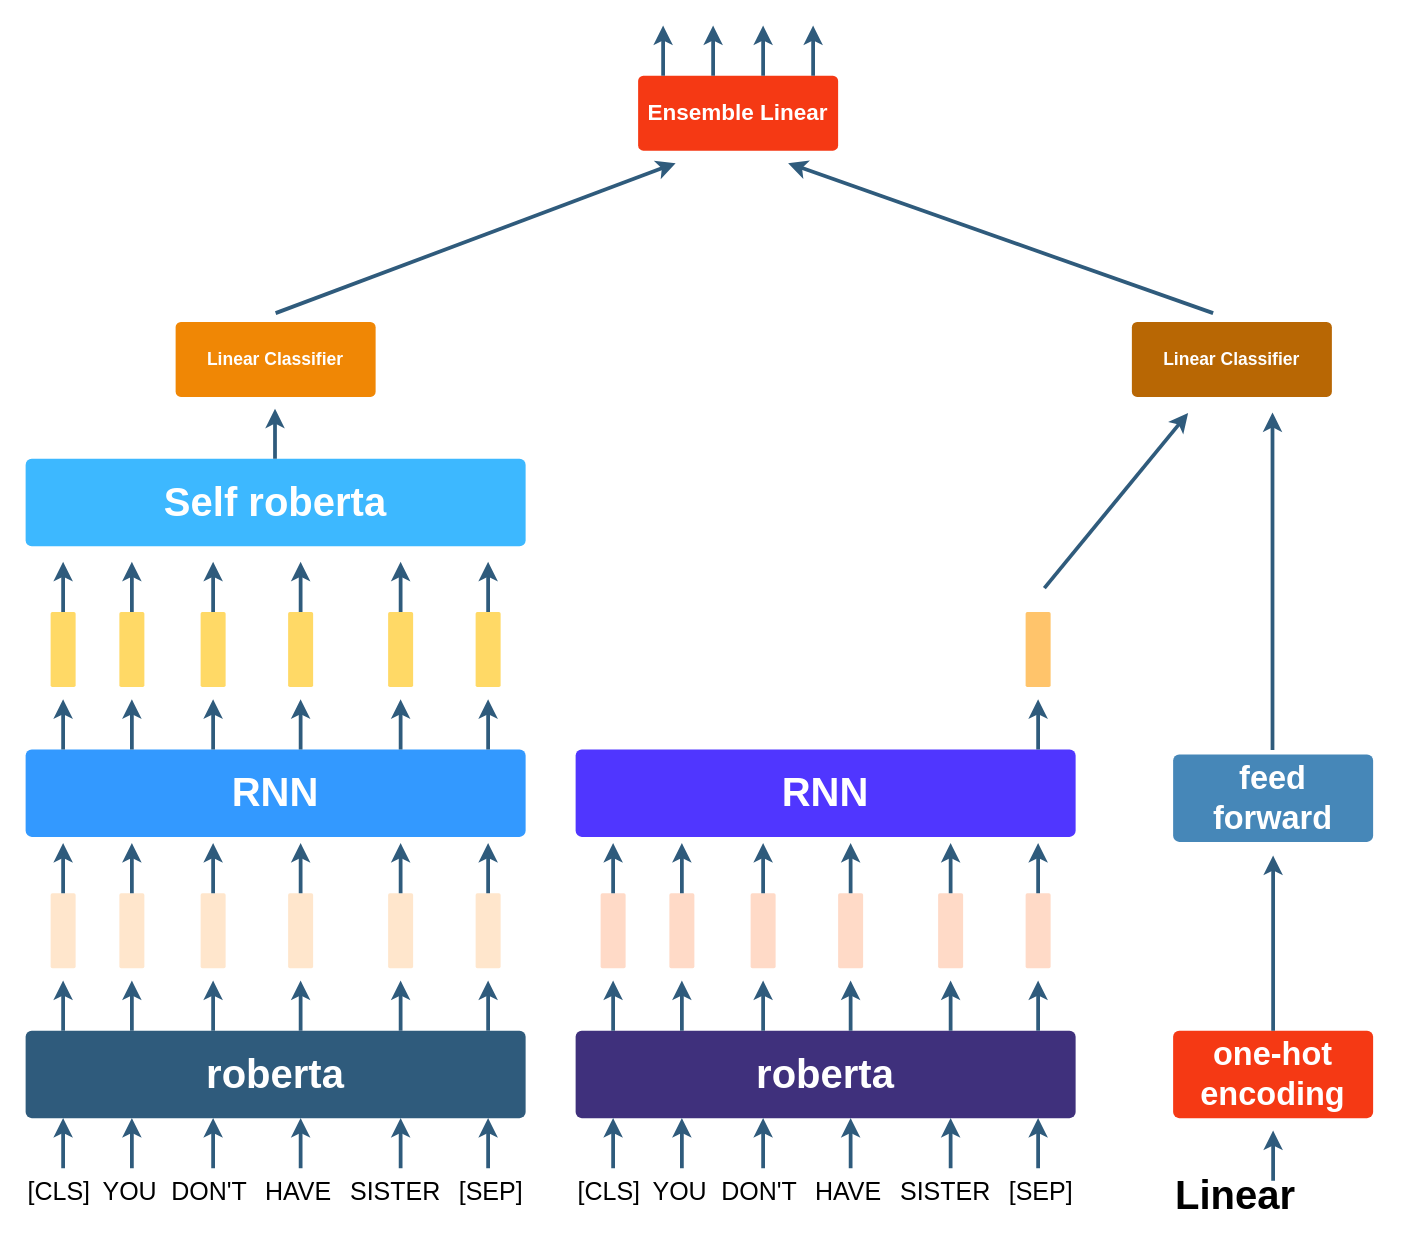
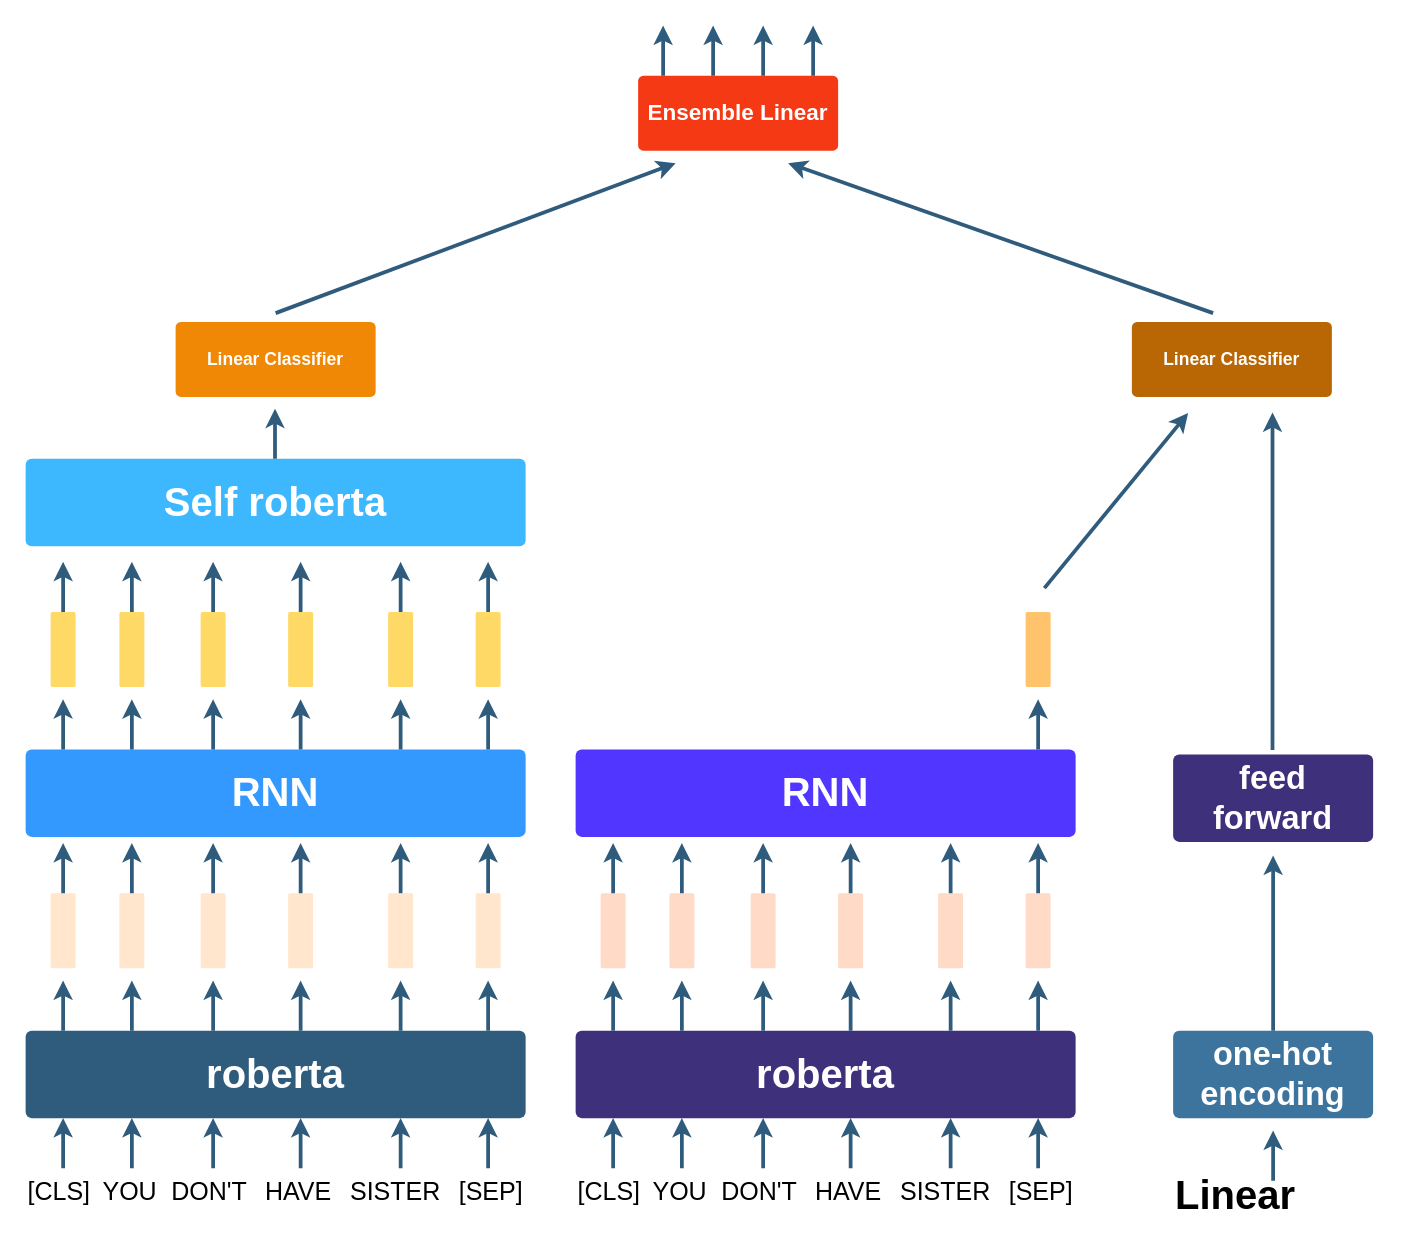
node "feed forward": fillcolor #4687b8 -> #3f307c
node "one-hot encoding": fillcolor #f53914 -> #3c749e
